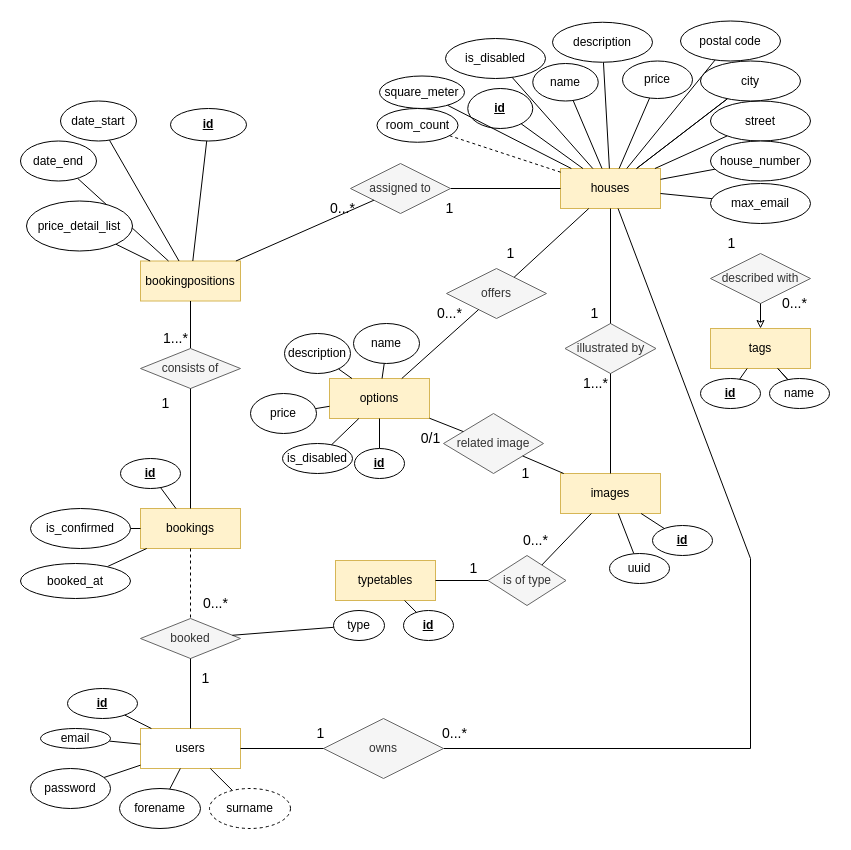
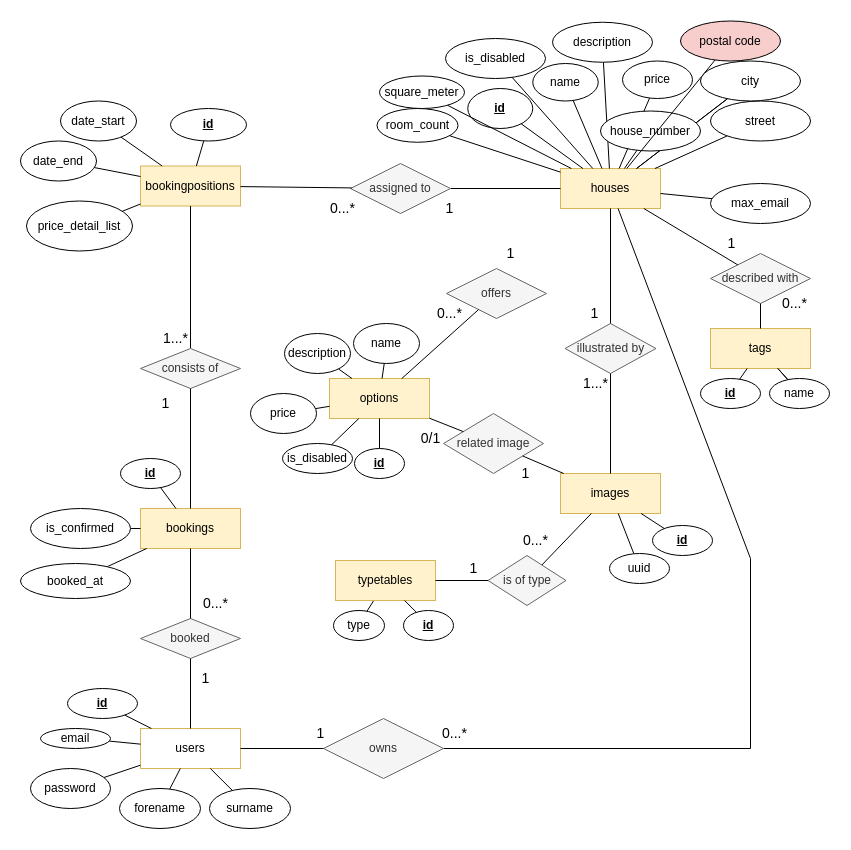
node "postal code": fillcolor #ffffff -> #f8cecc
edge "room_count" -- "houses": style dashed -> solid
node "house_number": moved (761, 161) -> (651, 131)
edge "houses" -- "described with": added
edge "houses" -- "offers": removed
node "bookingpositions": moved (191, 281) -> (191, 186)
edge "described with" -> "tags": arrowhead classic -> none
edge "bookings" -- "booked": style dashed -> solid
edge "type" -- "booked": now "type" -- "typetables"
node "surname": style dashed -> solid
